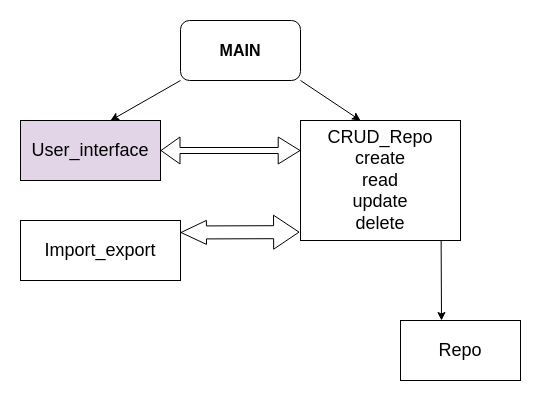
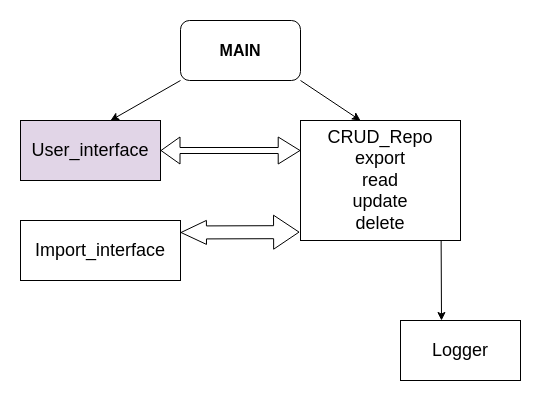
node "CRUD_Repo create read update delete": label "CRUD_Repo create read update delete" -> "CRUD_Repo export read update delete"
node "Import_export": label "Import_export" -> "Import_interface"
node "Repo": label "Repo" -> "Logger"
